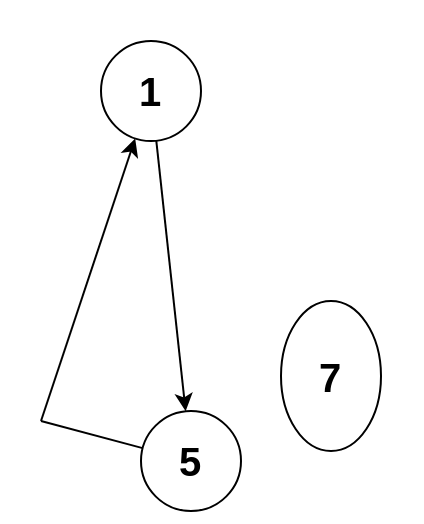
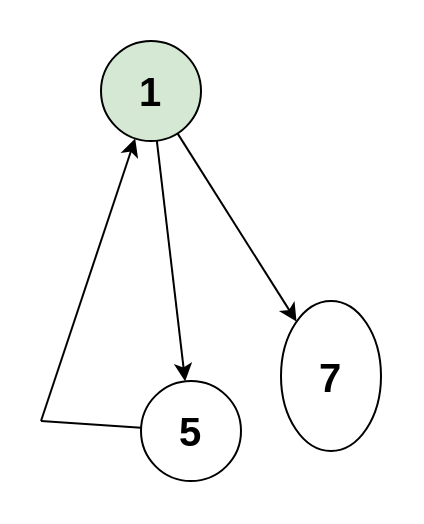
node "1": fillcolor #ffffff -> #d5e8d4
edge "1" -> "7": added
node "5": moved (191, 461) -> (191, 431)
